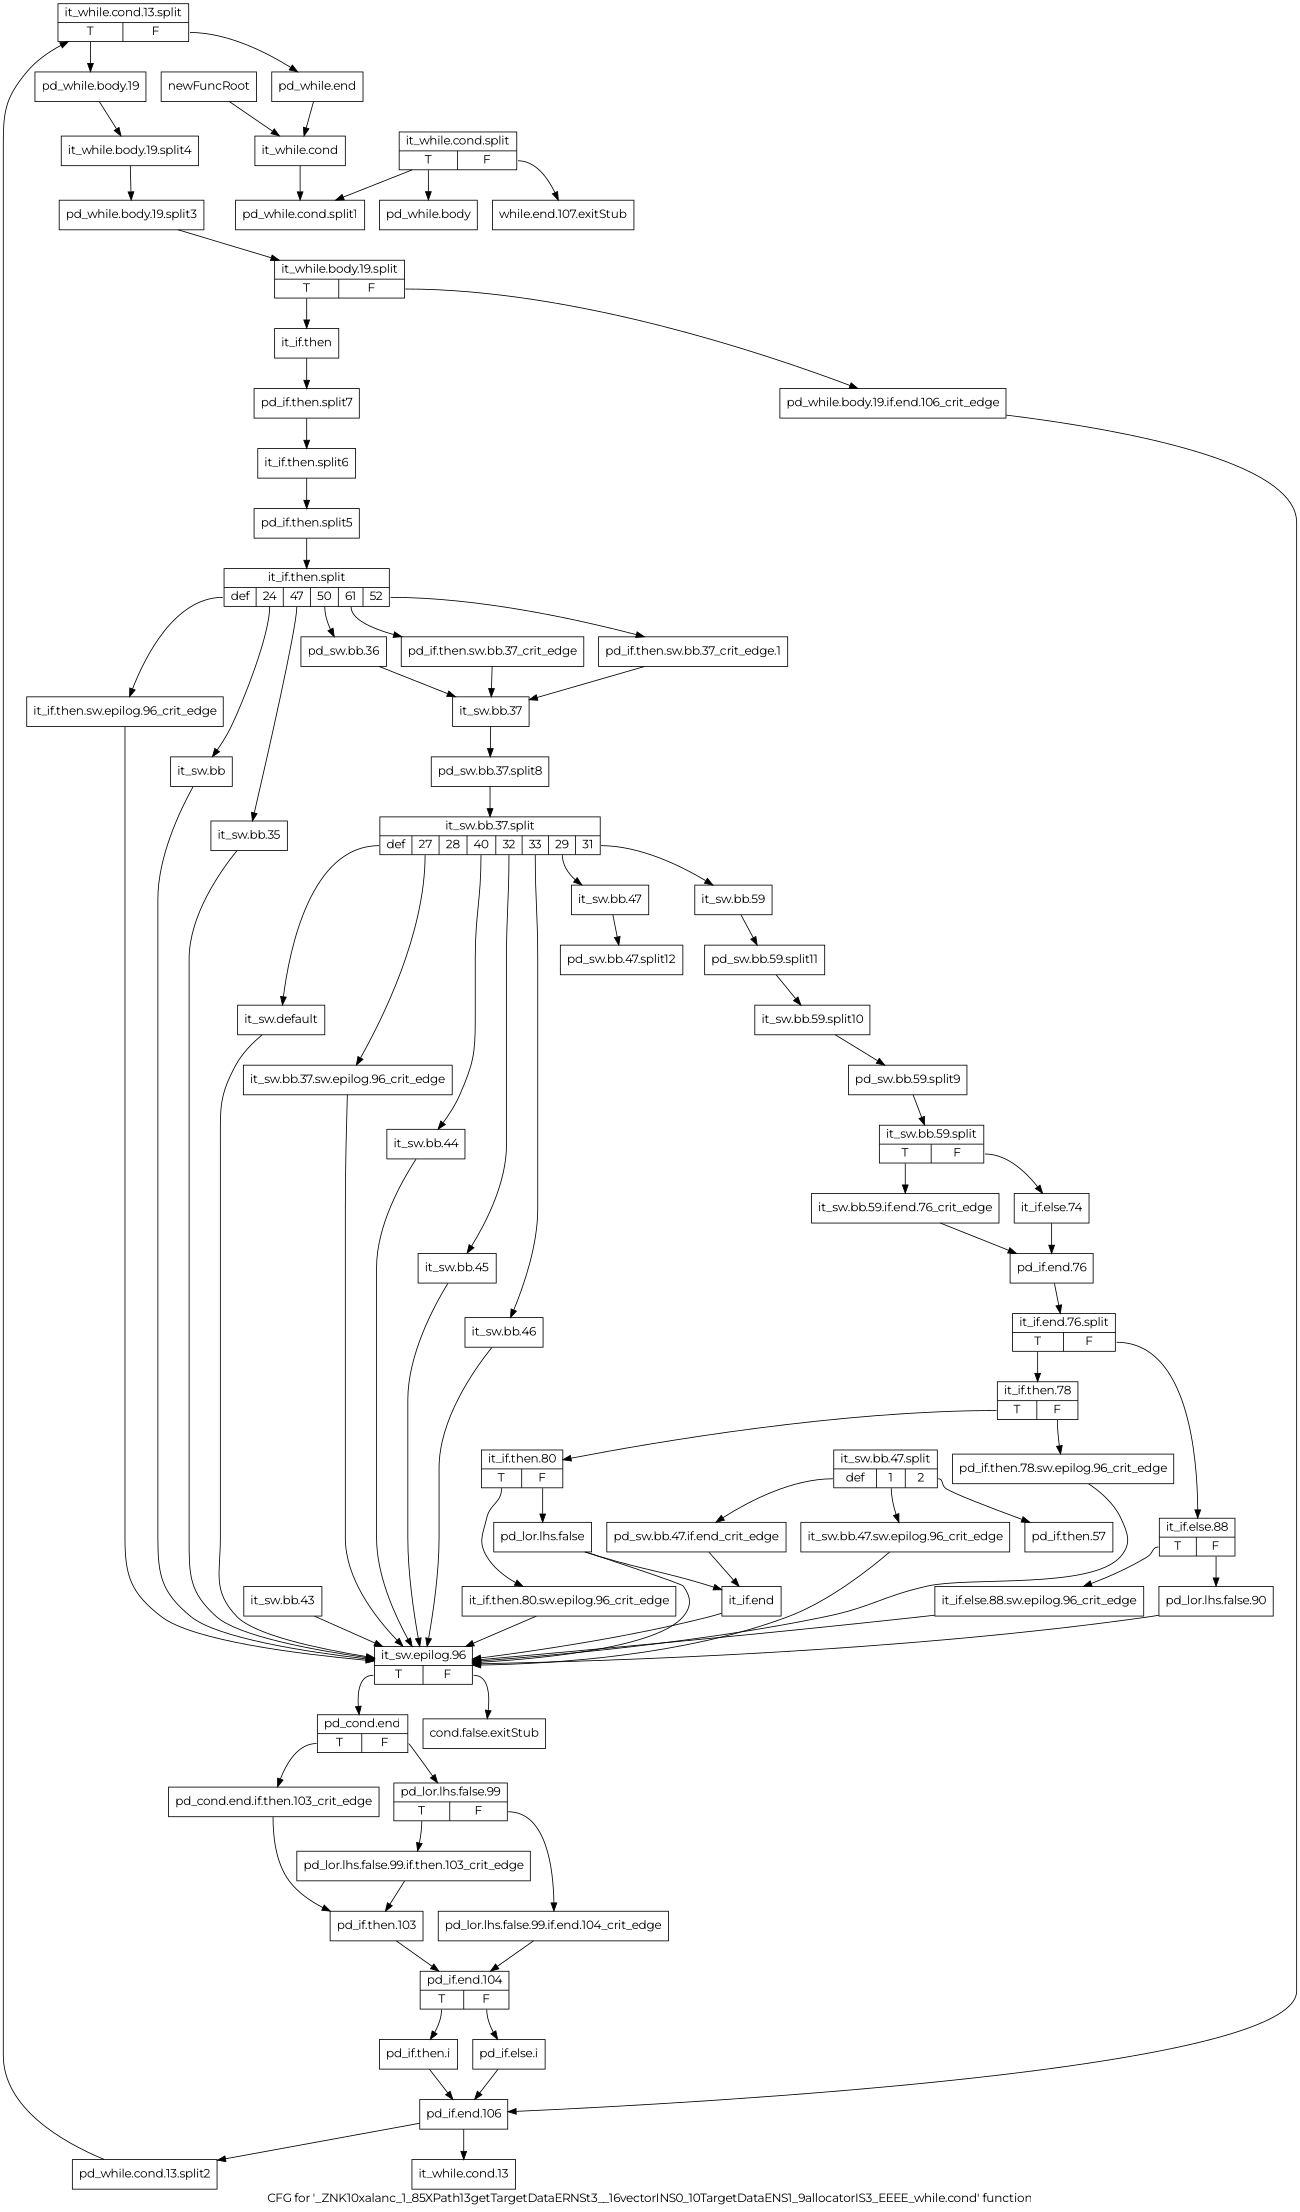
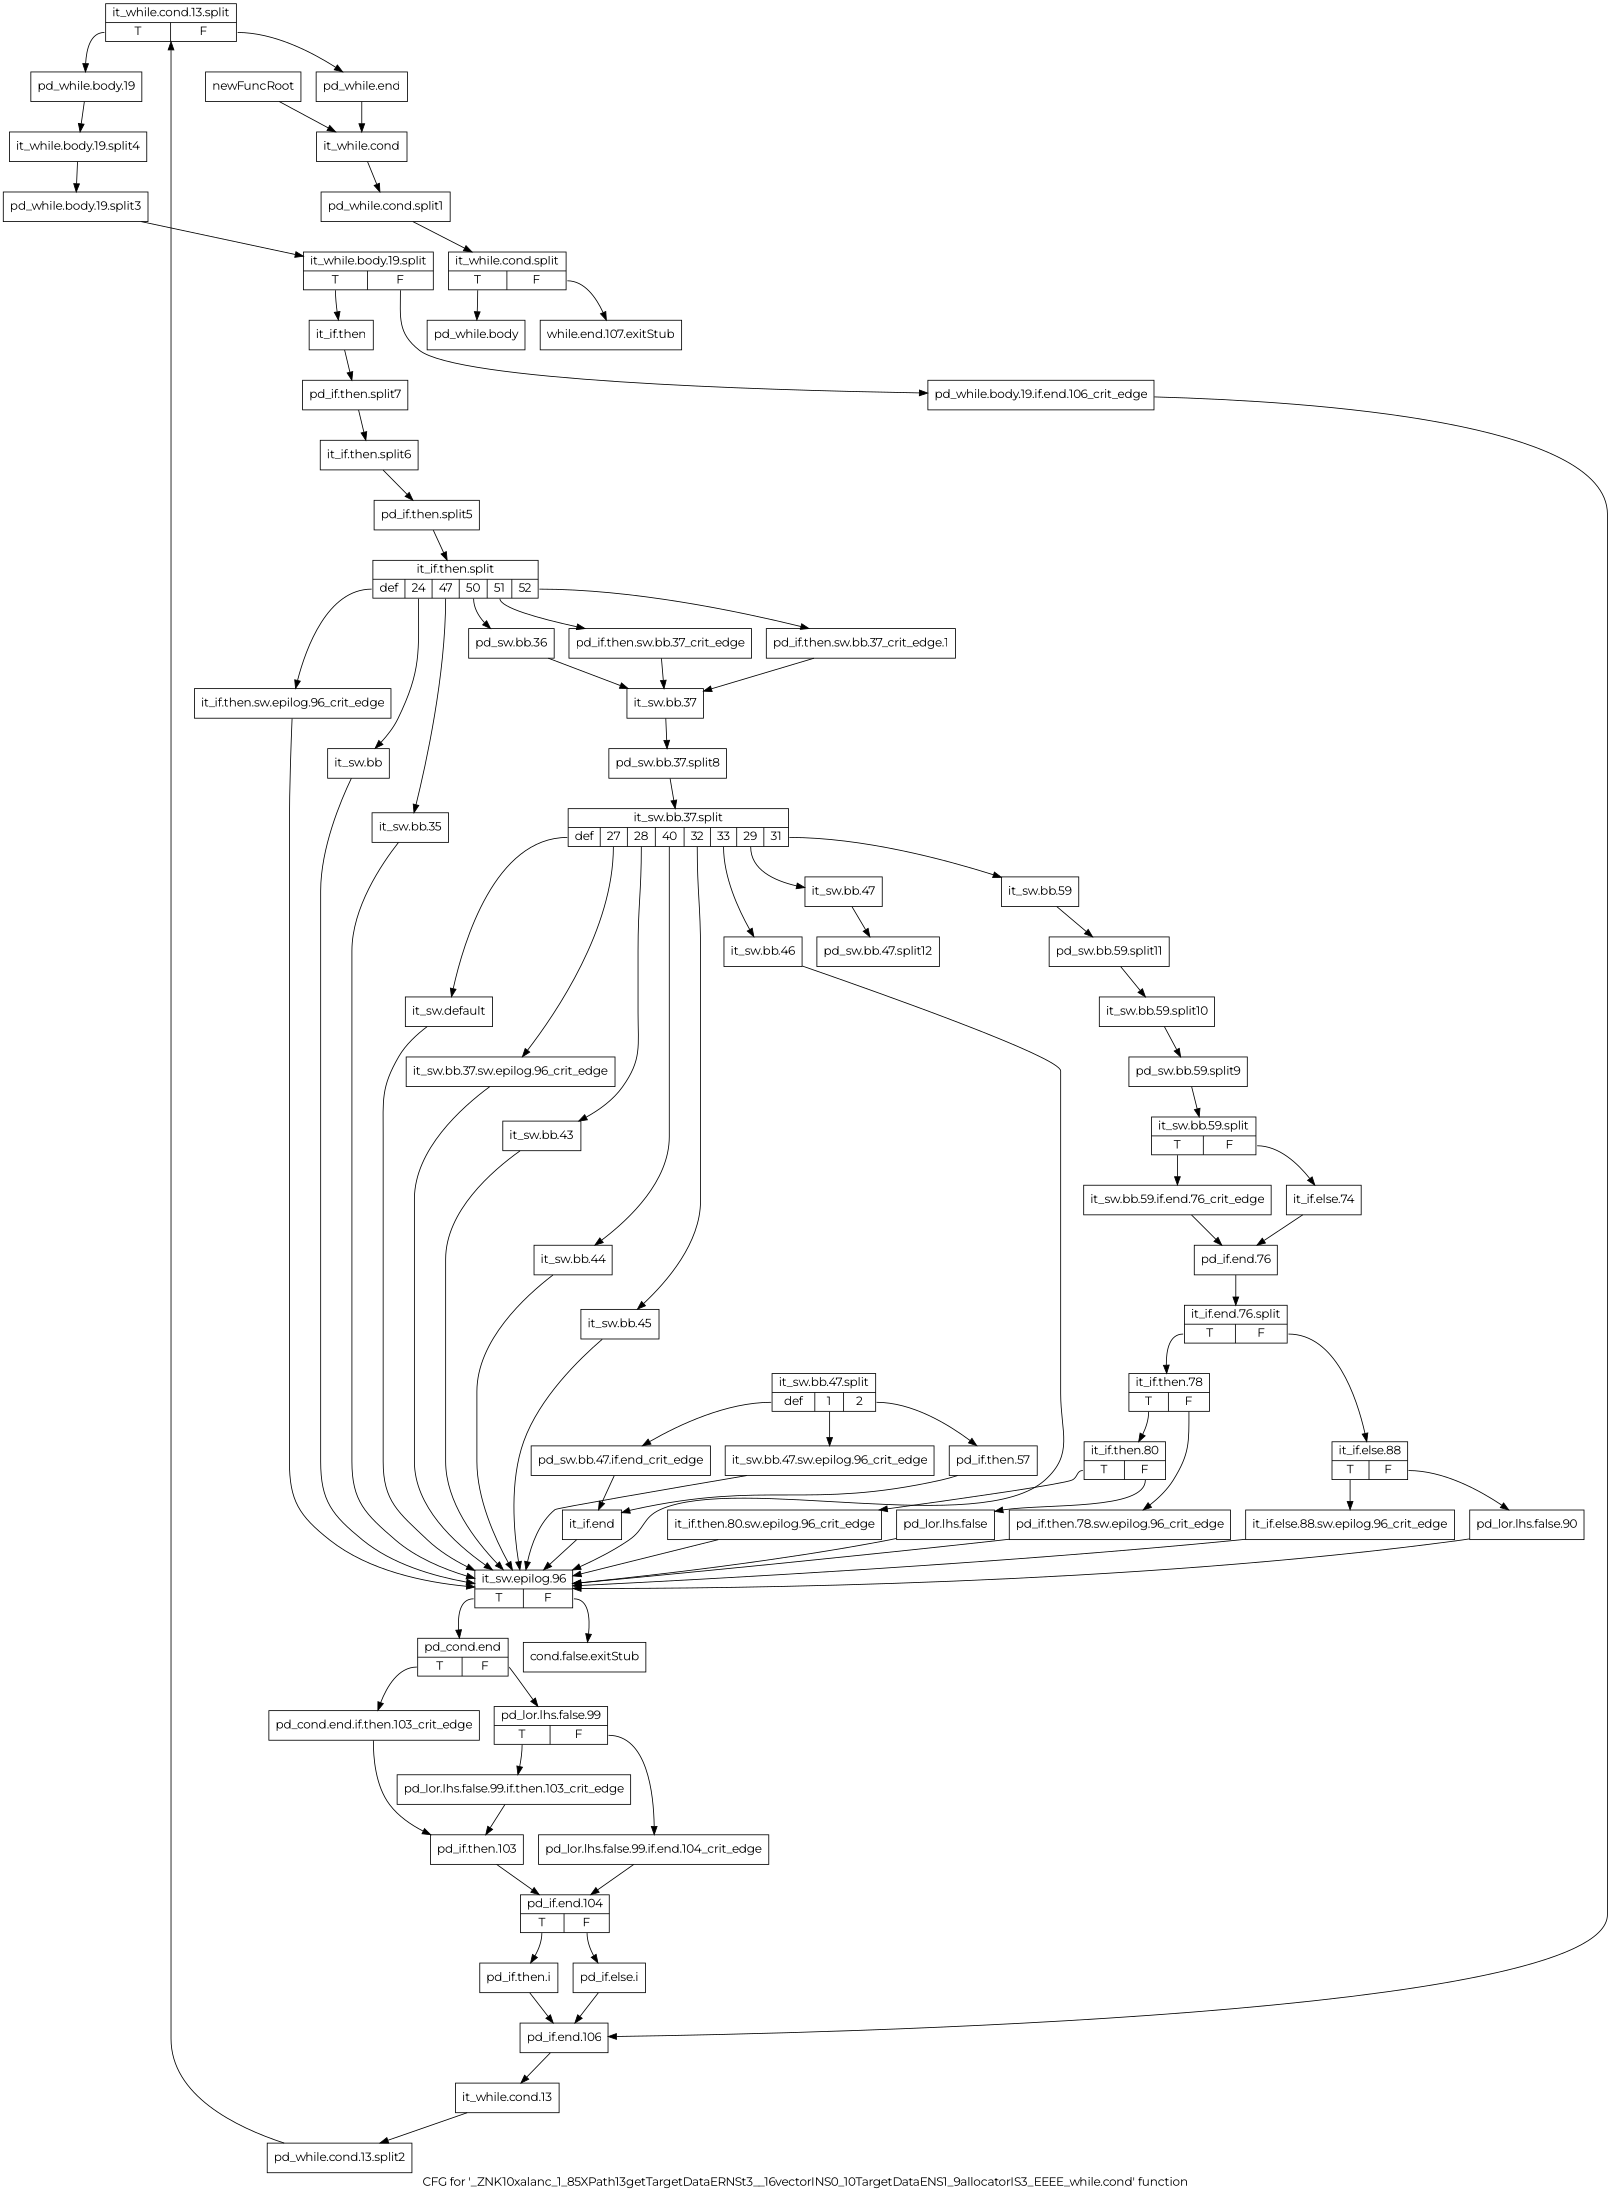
edge "it_while.cond.split" -> "pd_while.cond.split1": reversed
node "it_if.then.split": text "61" -> "51"
edge "it_sw.bb.37.split" -> "it_sw.bb.43": added
edge "pd_lor.lhs.false" -> "it_if.end": now "pd_if.then.57" -> "it_if.end"
edge "pd_if.end.106" -> "pd_while.cond.13.split2": now "it_while.cond.13" -> "pd_while.cond.13.split2"
